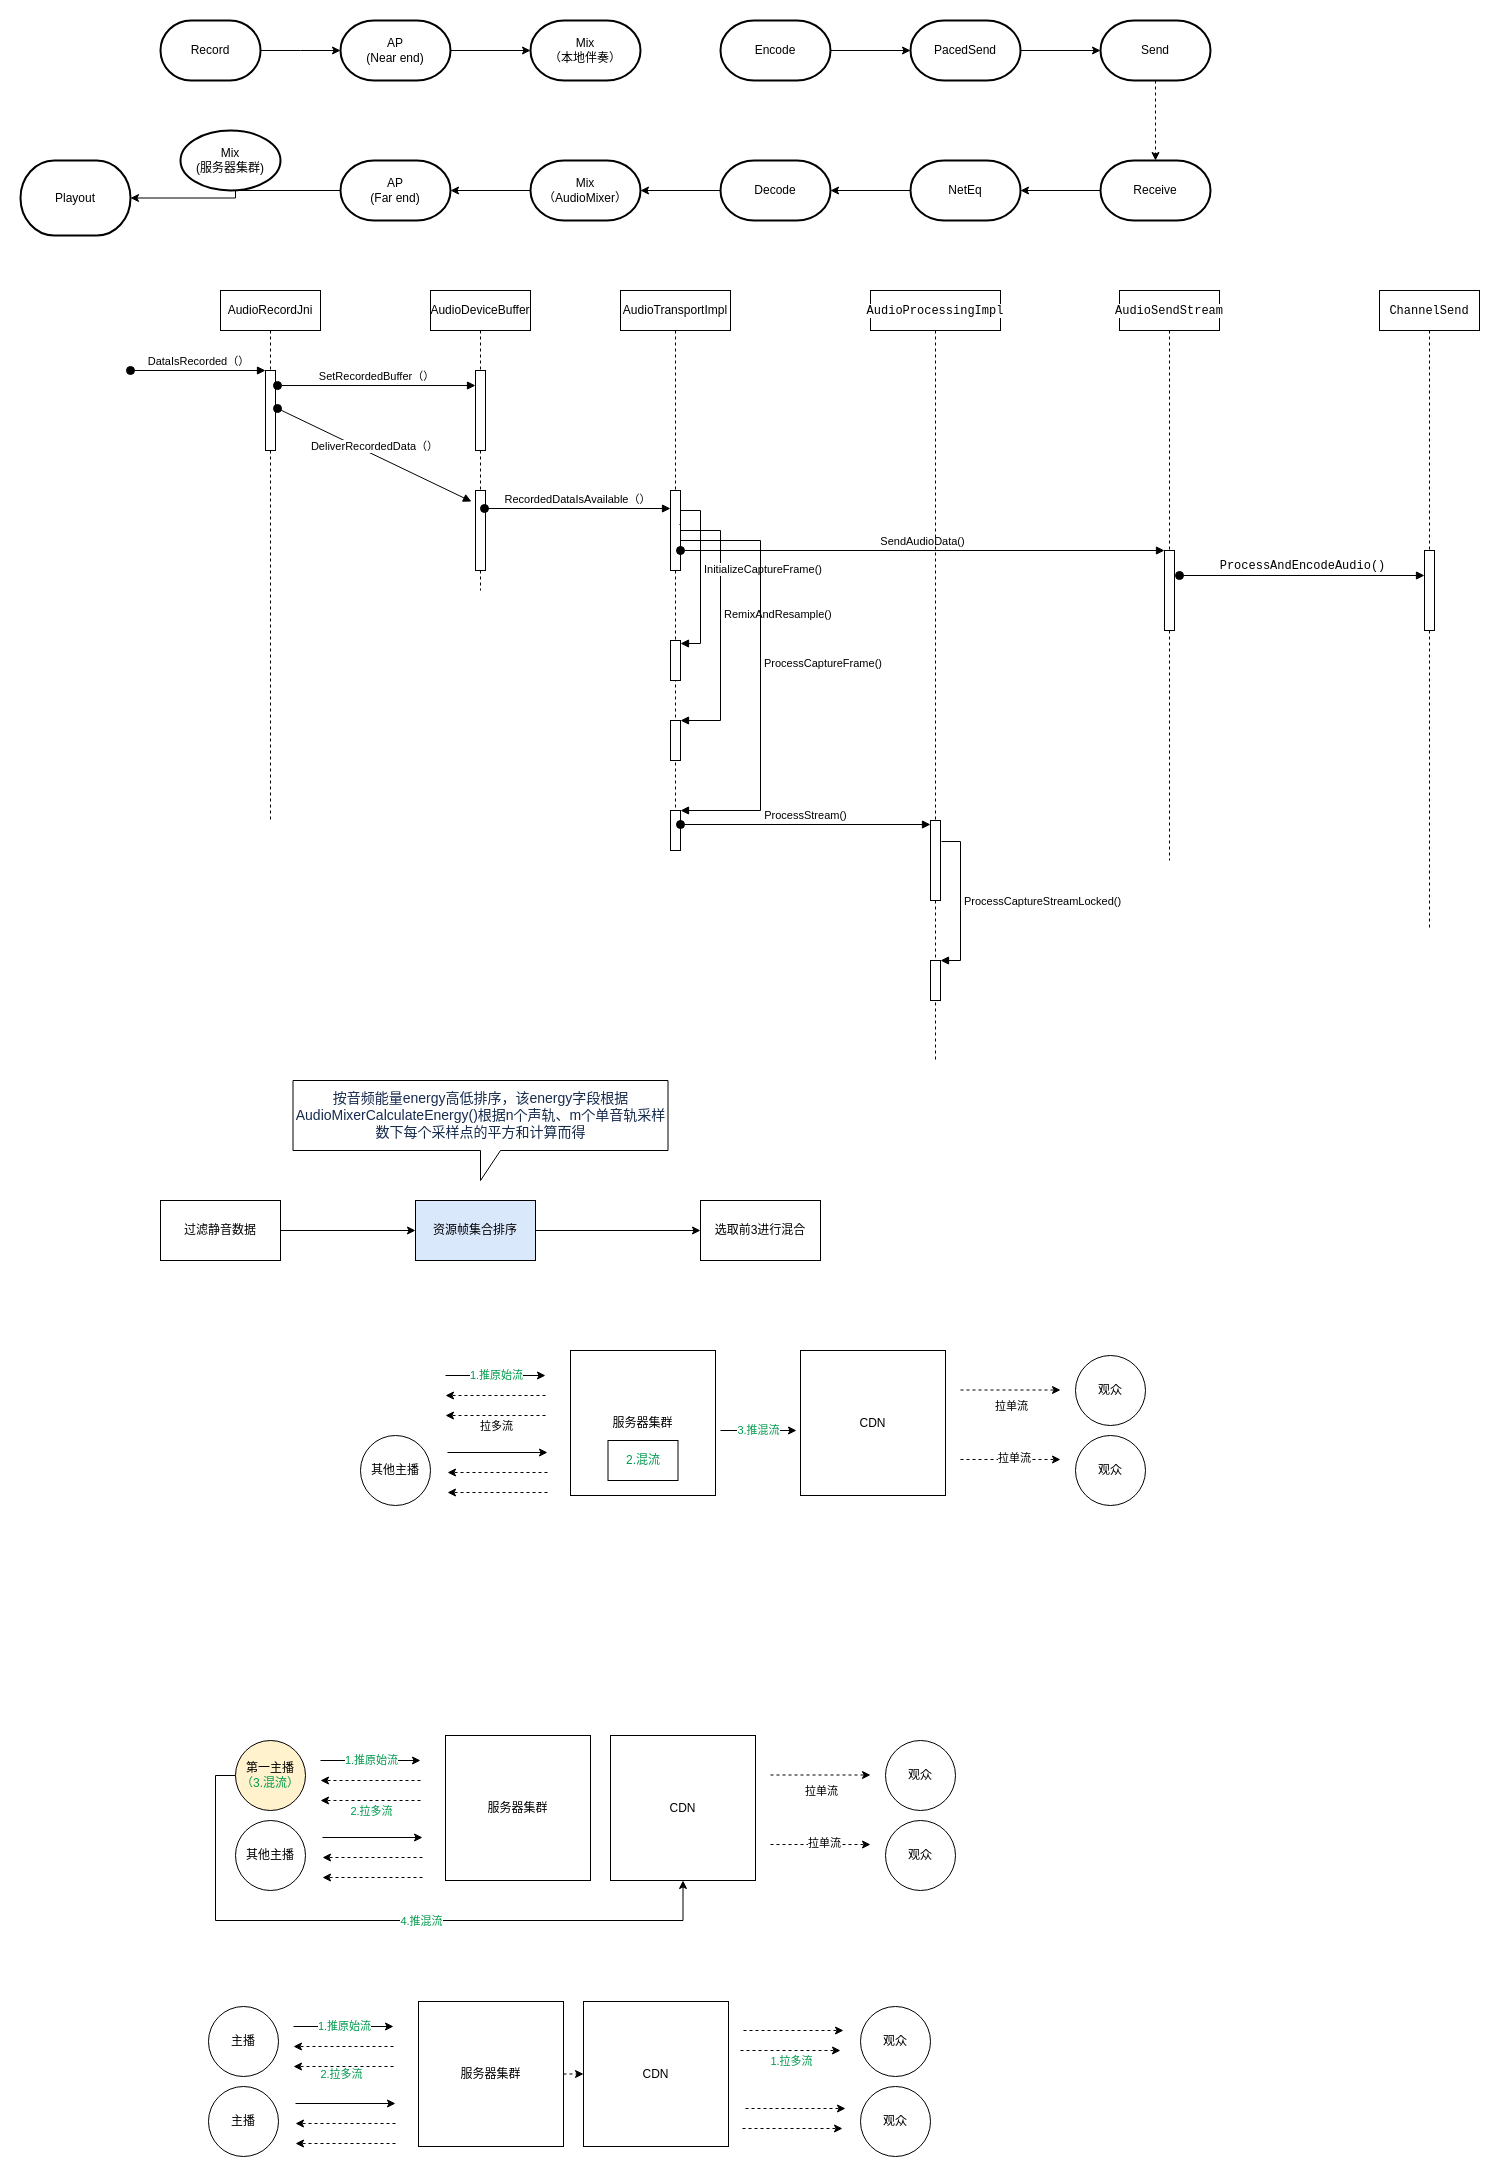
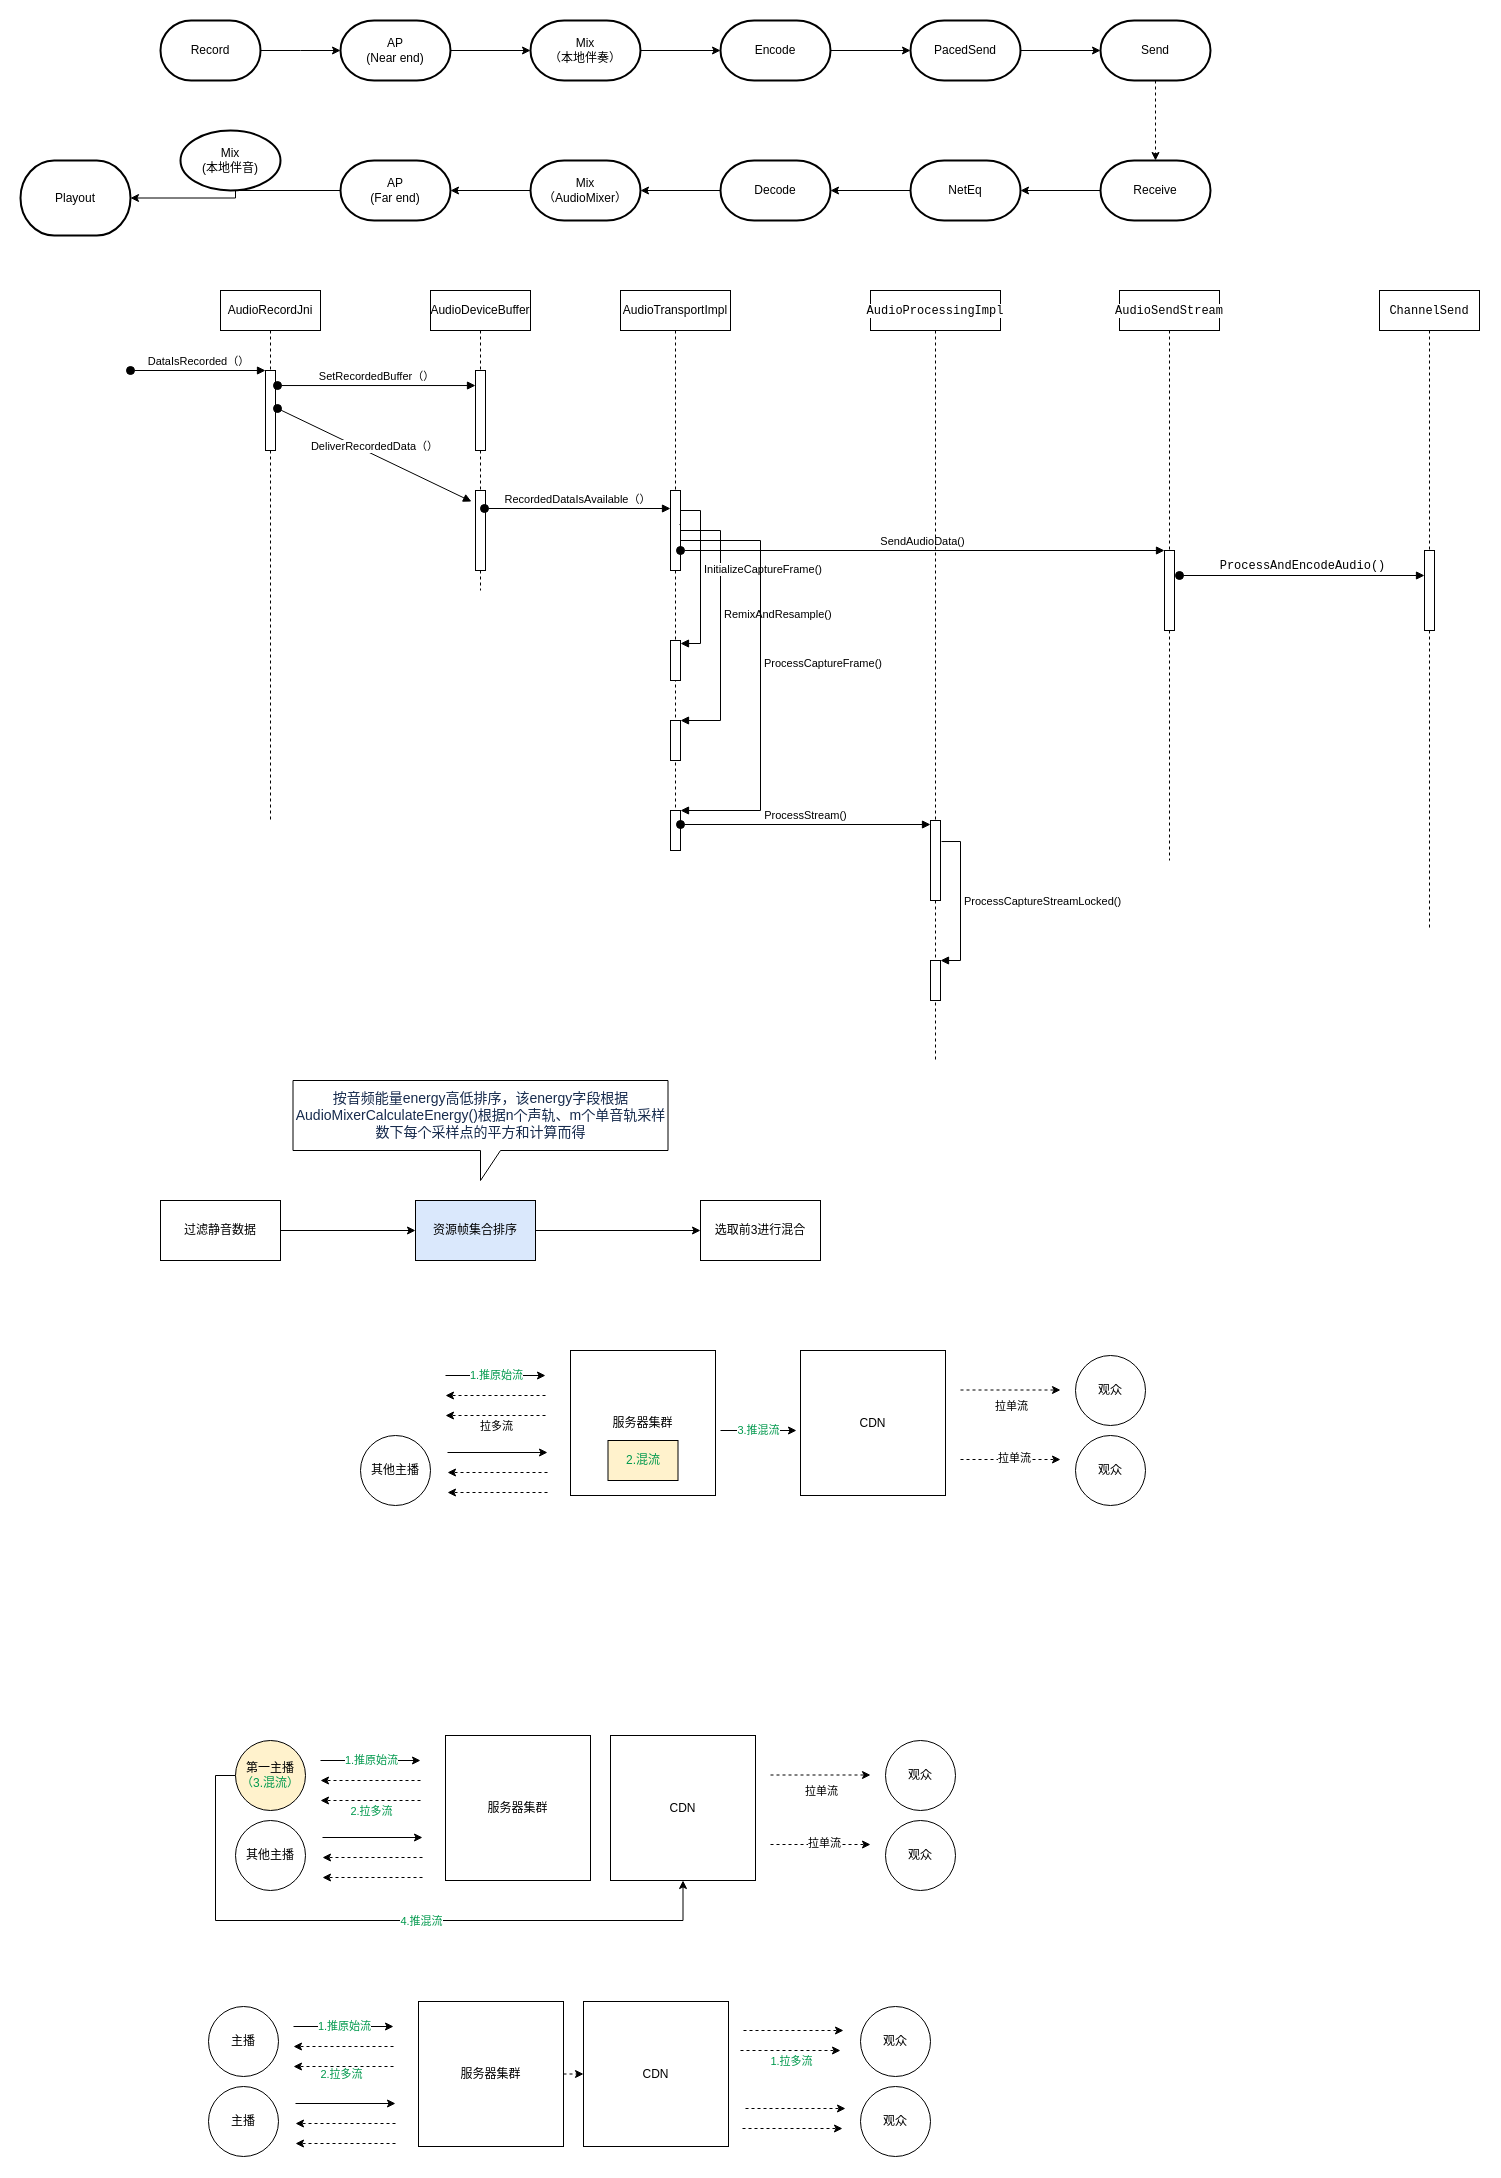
edge "Mix （本地伴奏）" -> "Encode": added
node "Mix (服务器集群)": label "Mix (服务器集群)" -> "Mix (本地伴音)"
node "2.混流": fillcolor #ffffff -> #fff2cc
